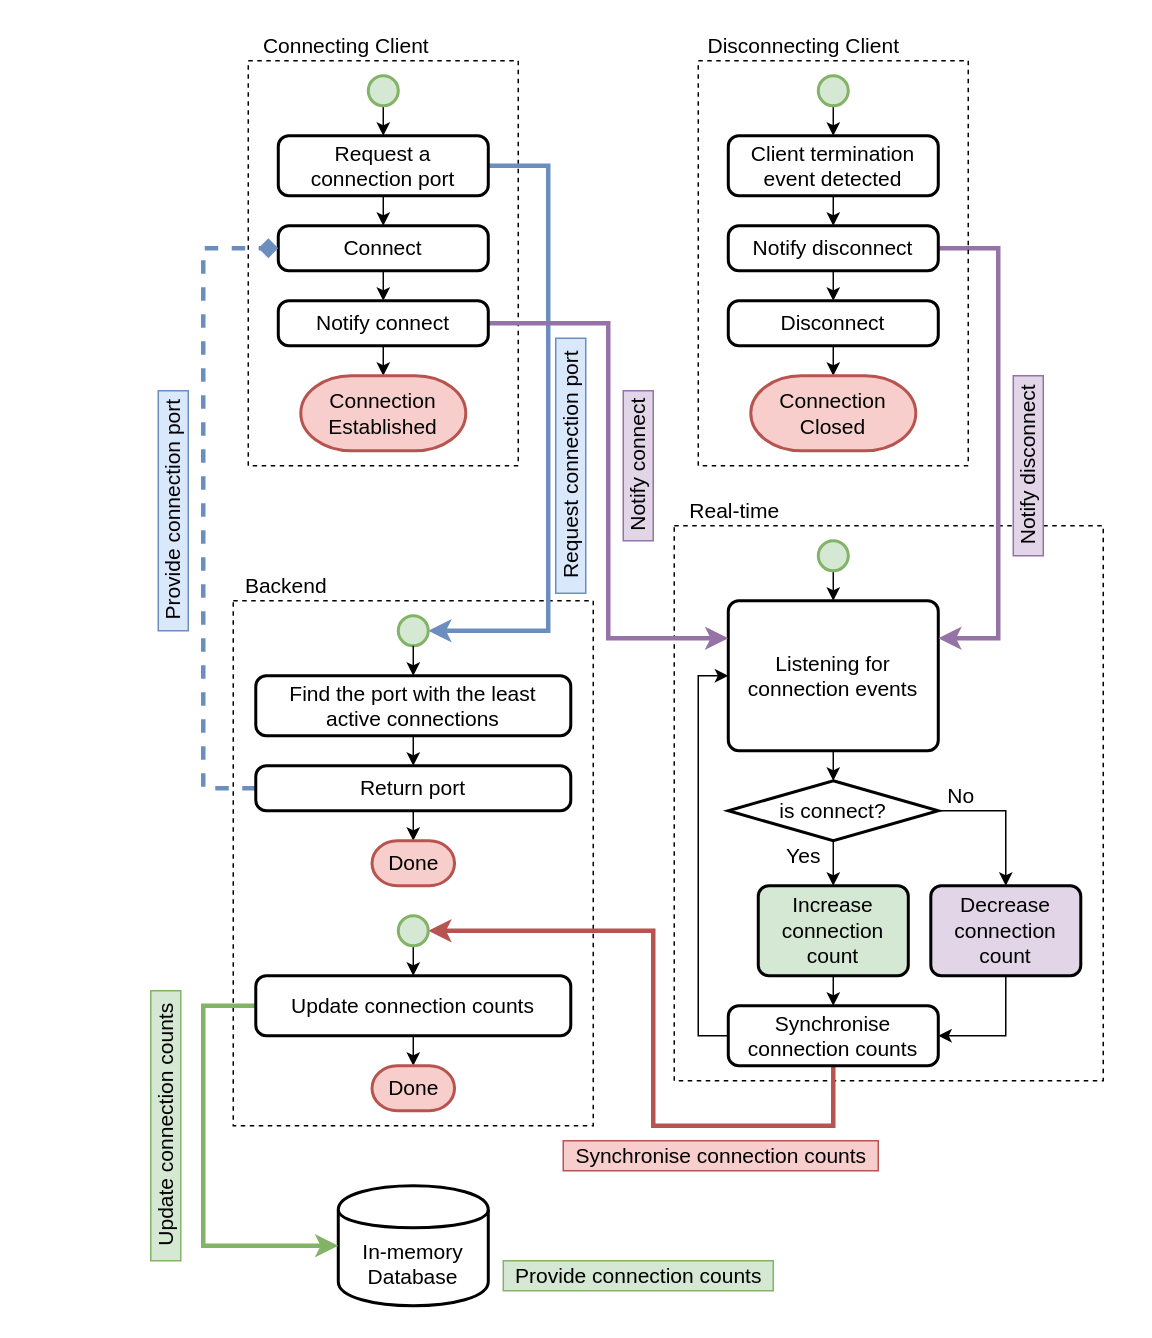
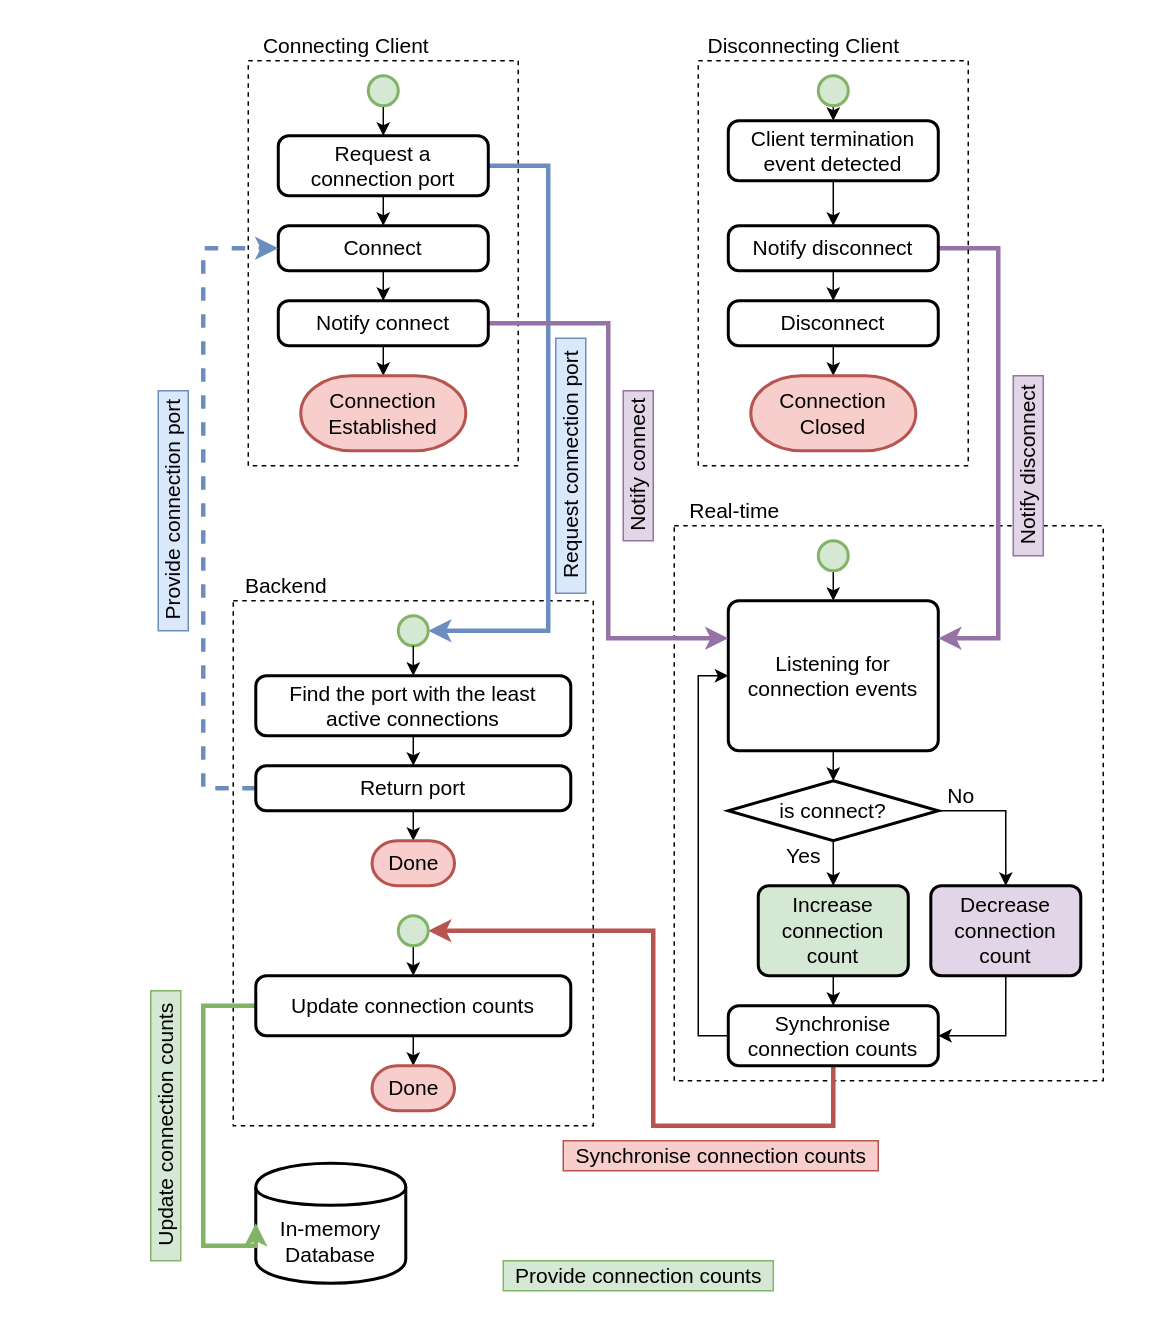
node "Client termination event detected": moved (833, 166) -> (833, 151)
edge "Return port" -> "Connect": arrowhead diamond -> classic
node "In-memory Database": moved (413, 1246) -> (331, 1223)
